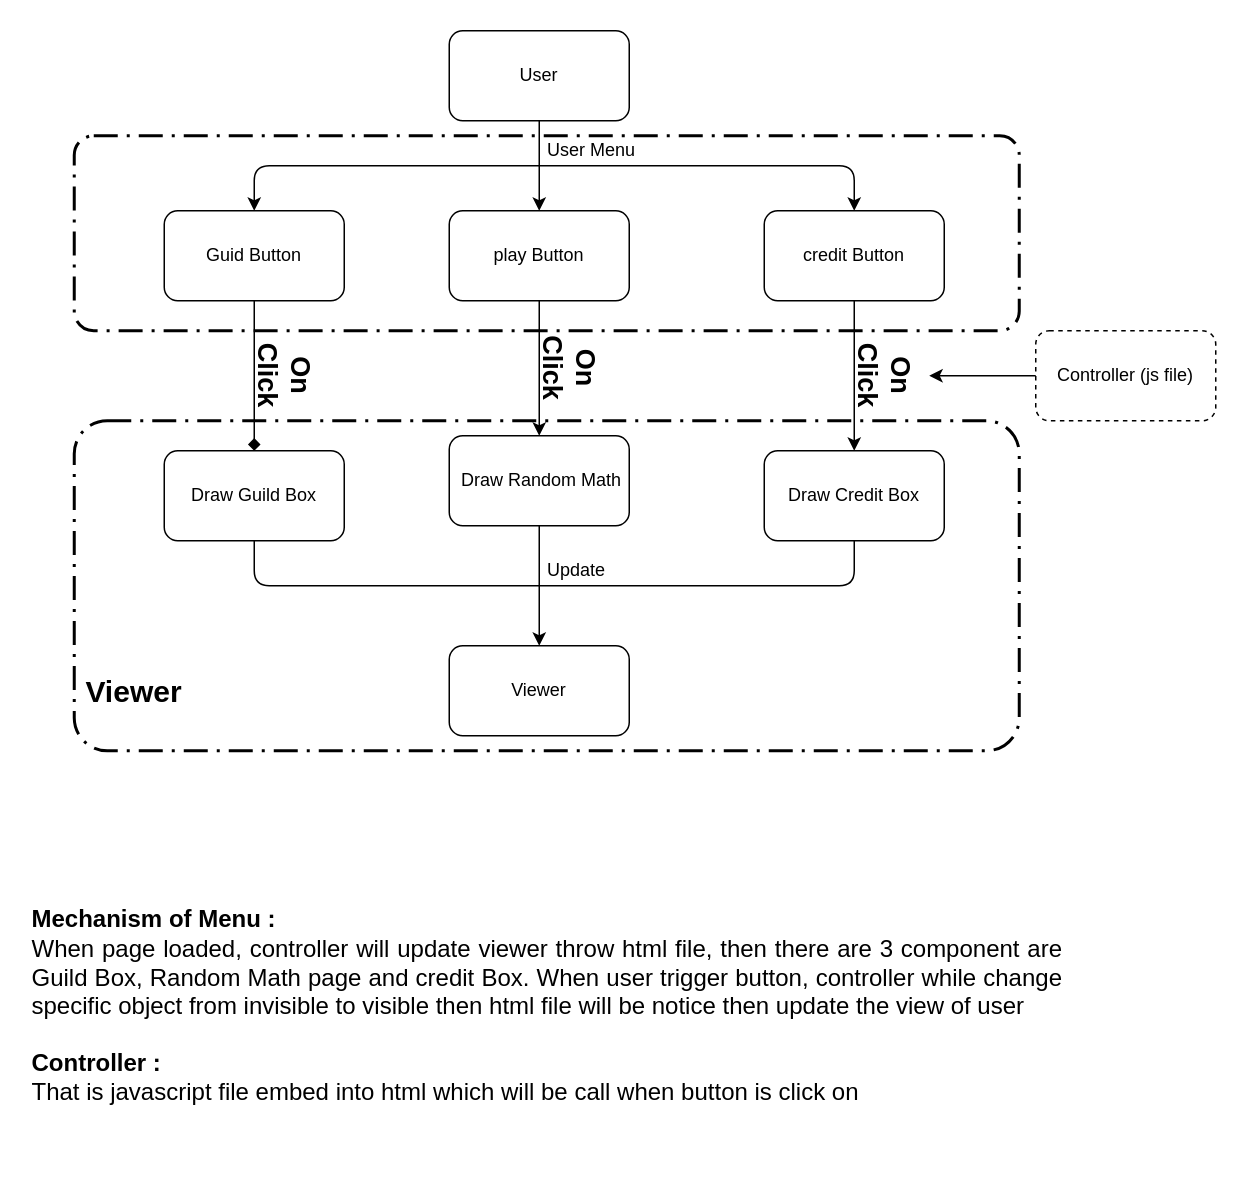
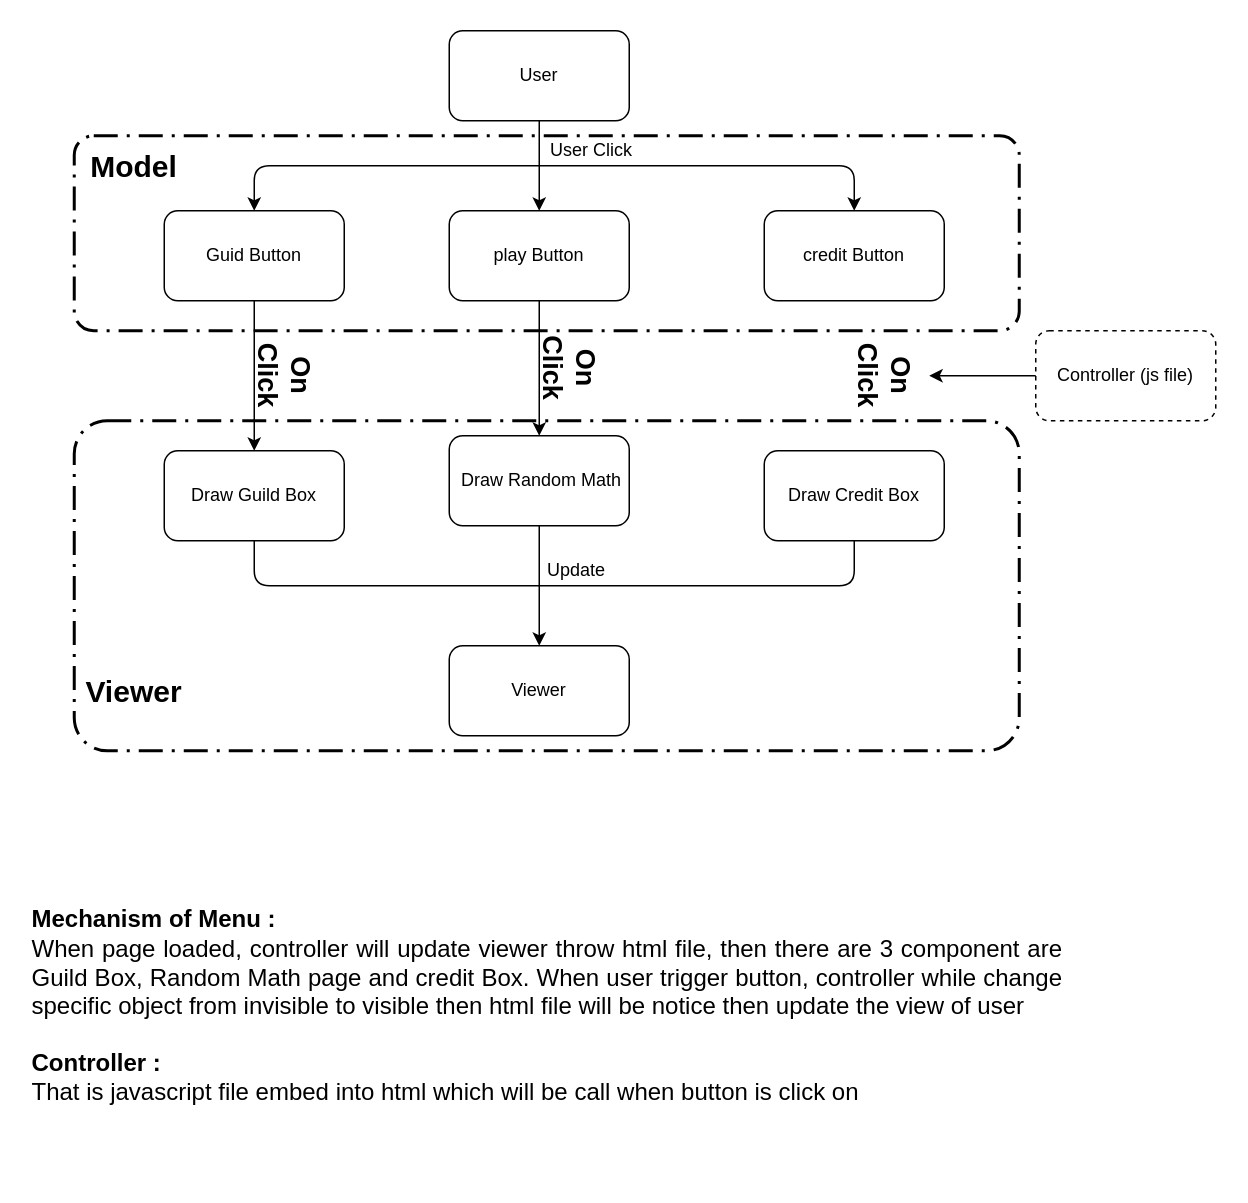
node "User Menu": label "User Menu" -> "User Click"
node "Model": added
edge "credit Button" -> "Draw Credit Box": removed
edge "Guid Button" -> "Draw Guild Box": arrowhead diamond -> classic
